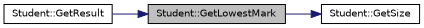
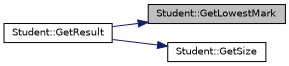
edge "Student::GetLowestMark" -> "Student::GetSize": now "Student::GetResult" -> "Student::GetSize"
